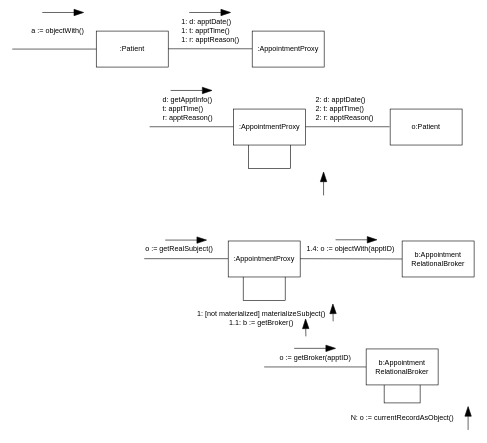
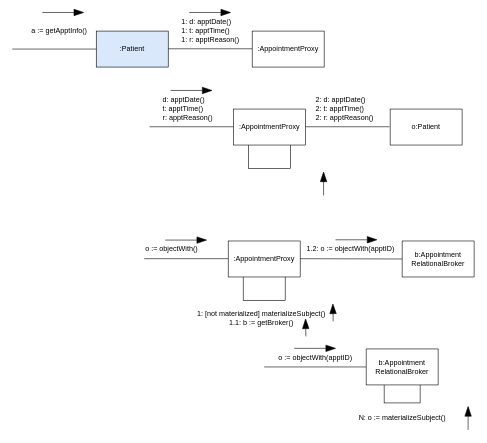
node "a := objectWith()": label "a := objectWith()" -> "a := getApptInfo()"
node ":Patient": fillcolor #ffffff -> #dae8fc
node "d: getApptInfo() t: apptTime() r: apptReason()": label "d: getApptInfo() t: apptTime() r: apptReason()" -> "d: apptDate() t: apptTime() r: apptReason()"
node "o := getRealSubject()": label "o := getRealSubject()" -> "o := objectWith()"
node "1.4: o := objectWith(apptID)": label "1.4: o := objectWith(apptID)" -> "1.2: o := objectWith(apptID)"
node "o := getBroker(apptID)": label "o := getBroker(apptID)" -> "o := objectWith(apptID)"
node "N: o := currentRecordAsObject()": label "N: o := currentRecordAsObject()" -> "N: o := materializeSubject()"
